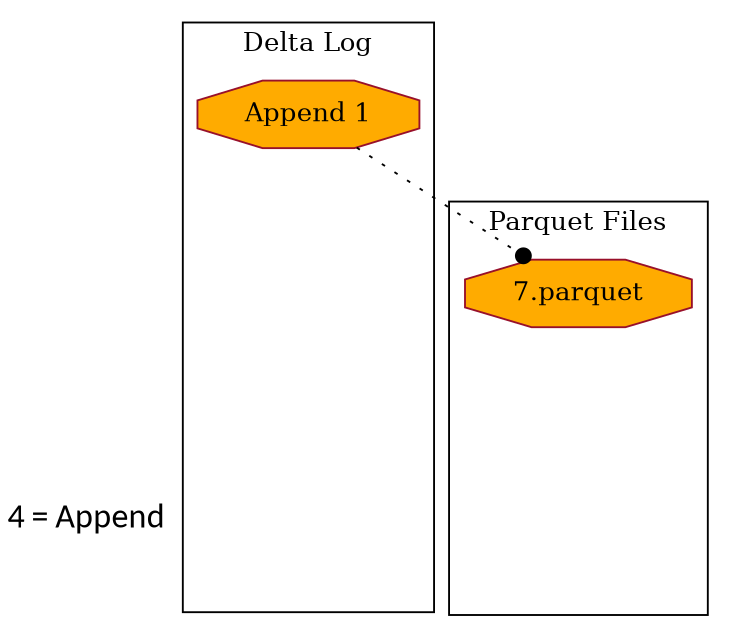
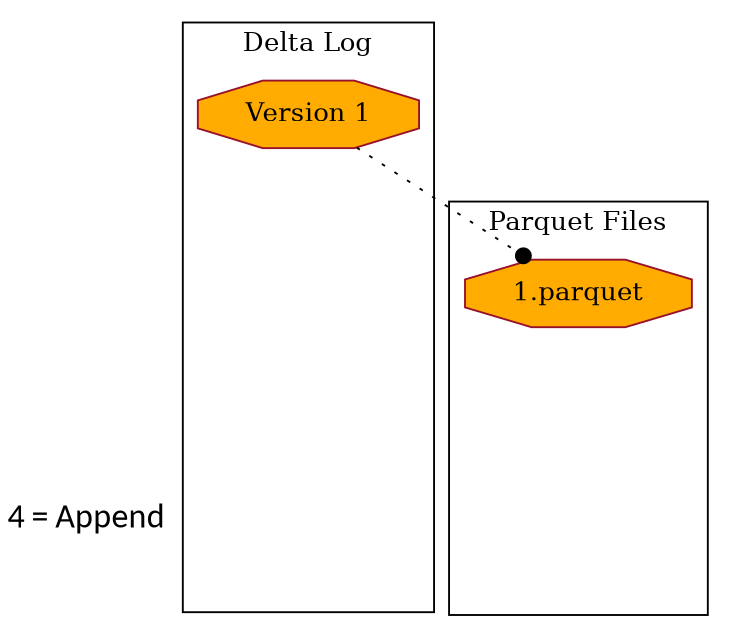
node "Append 1": label "Append 1" -> "Version 1"
node "7.parquet": label "7.parquet" -> "1.parquet"
